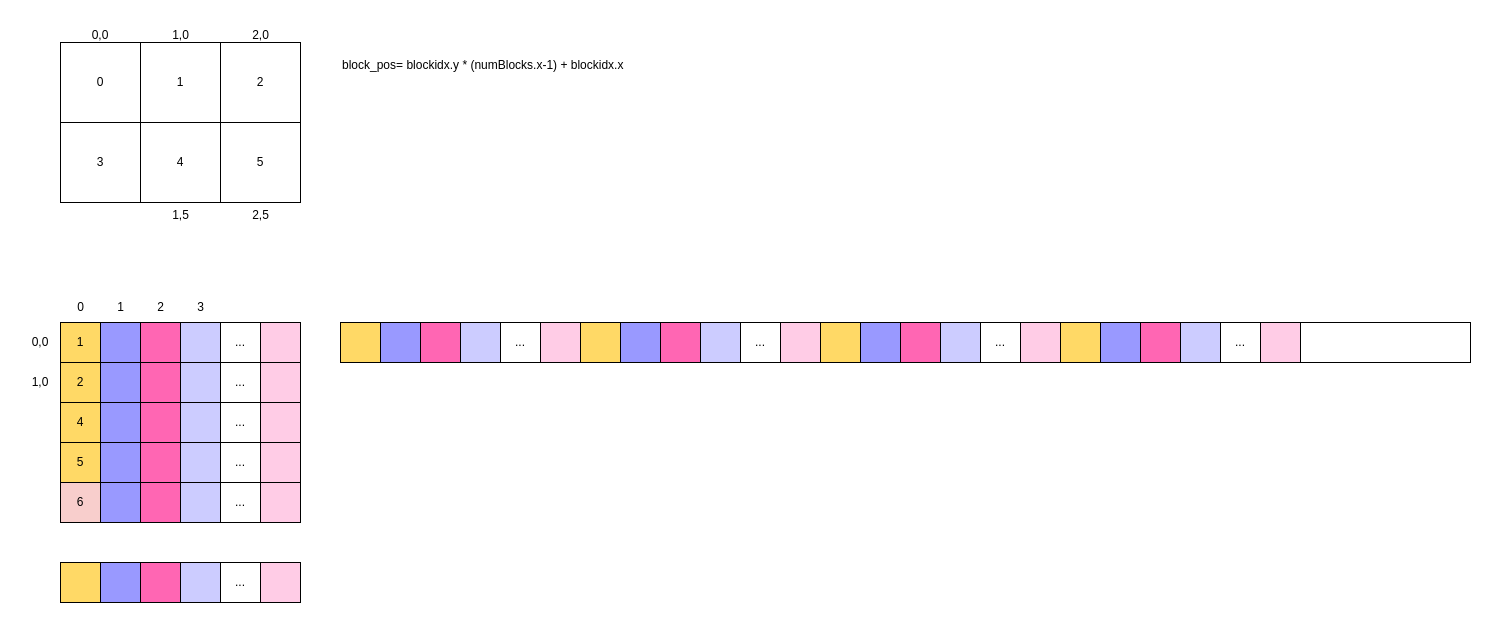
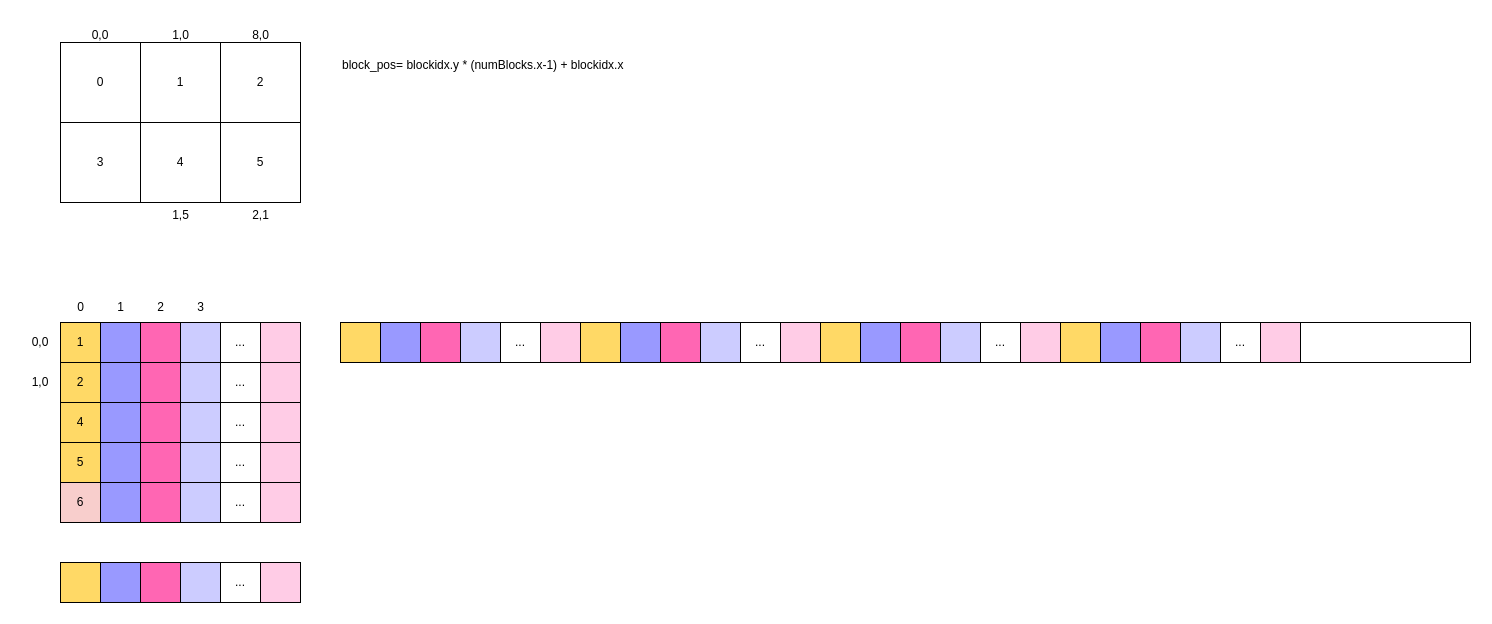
node "2,0": label "2,0" -> "8,0"
node "2,5": label "2,5" -> "2,1"
